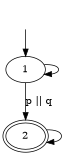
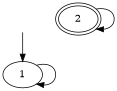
edge "1" -> "2": removed, label "p || q"
